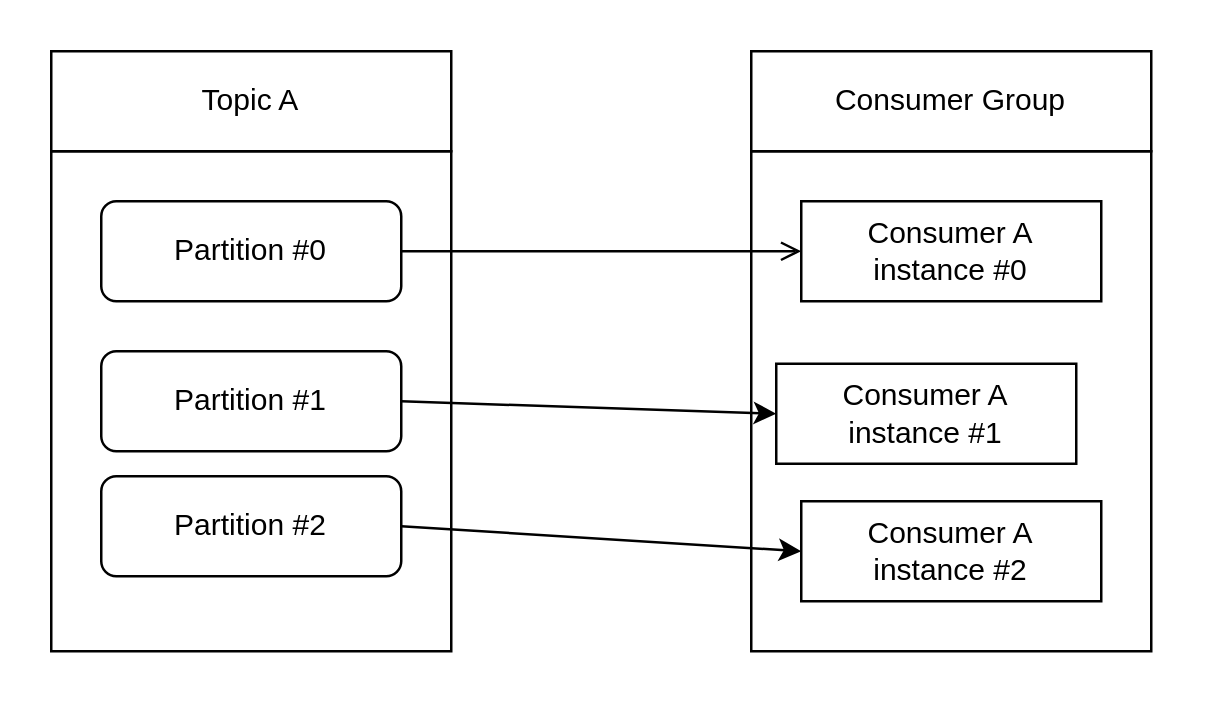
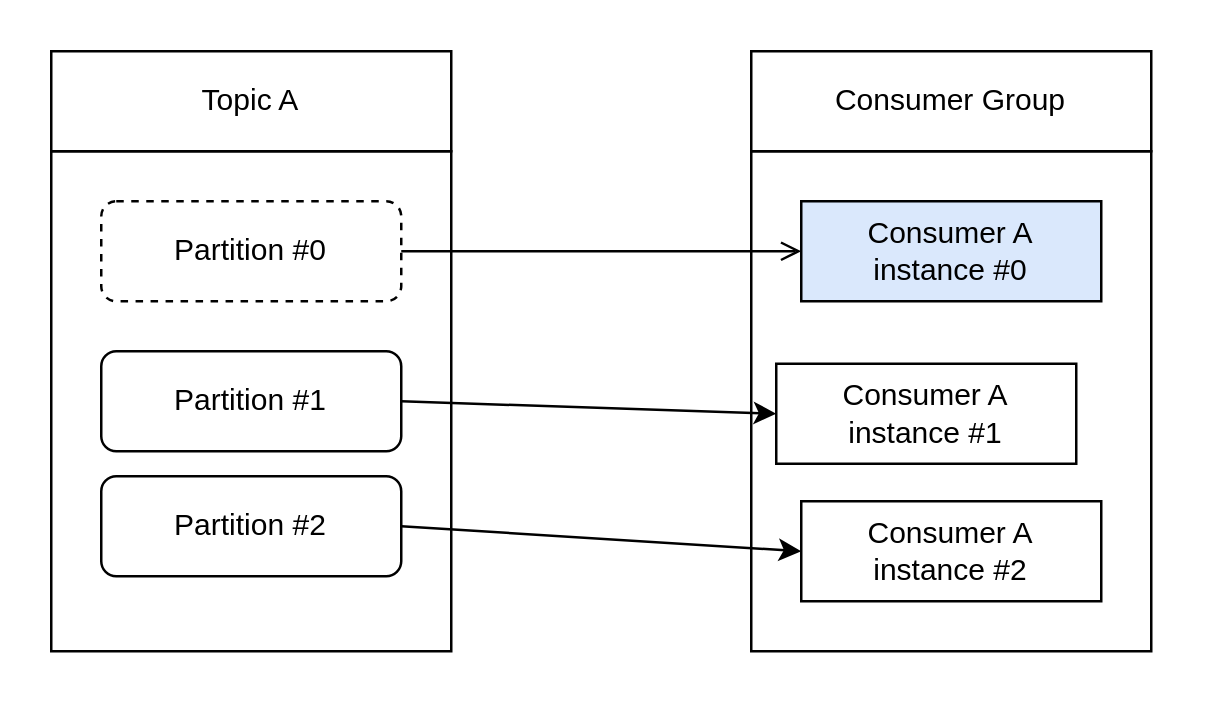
node "Partition #0": style solid -> dashed
node "Consumer A instance #0": fillcolor #ffffff -> #dae8fc
